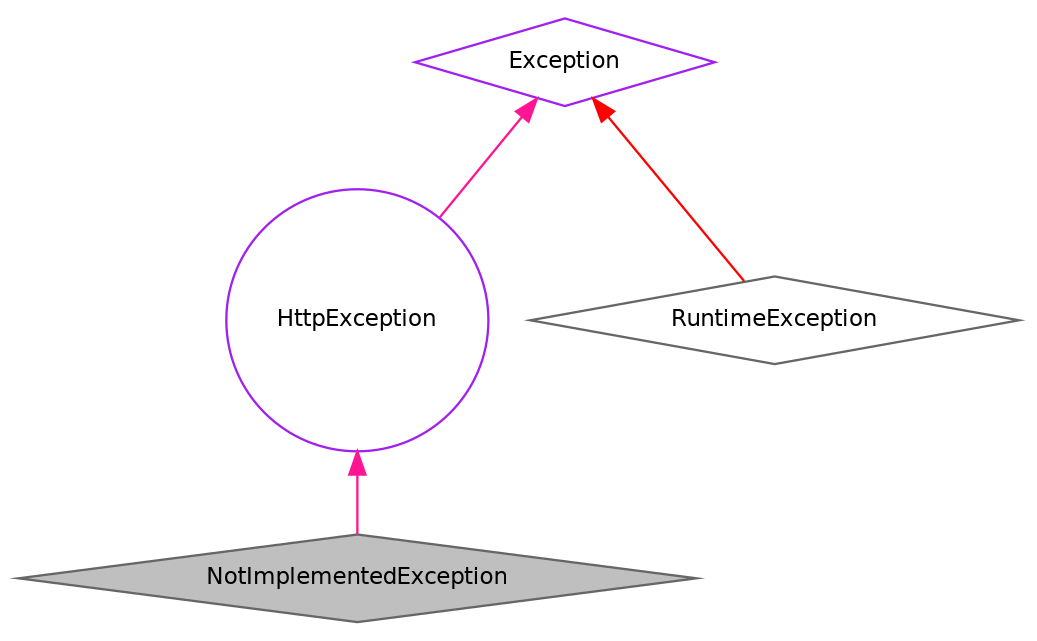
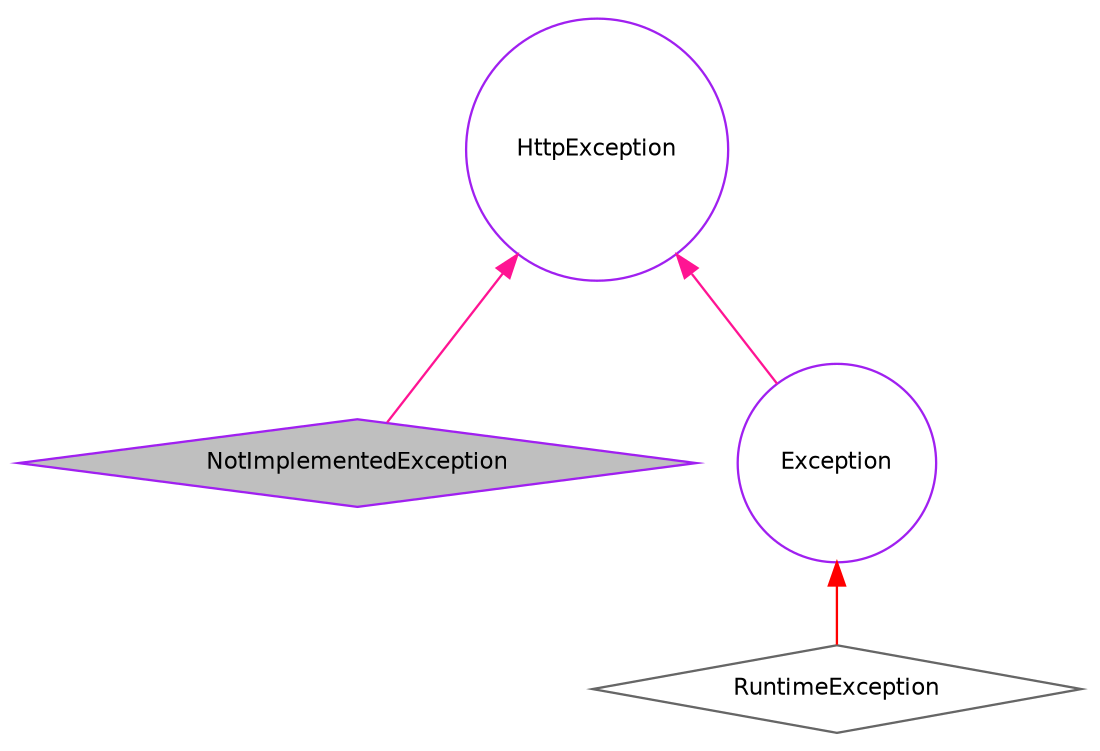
node "Exception": shape diamond -> circle
edge "HttpException" -> "Exception": reversed
node "NotImplementedException": color gray40 -> purple
